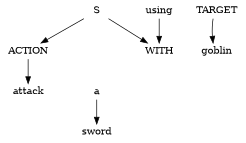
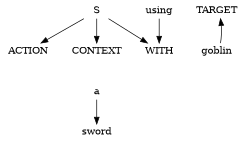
edge "TARGET" -> "goblin": reversed
node "CONTEXT": added
node "attack": removed
